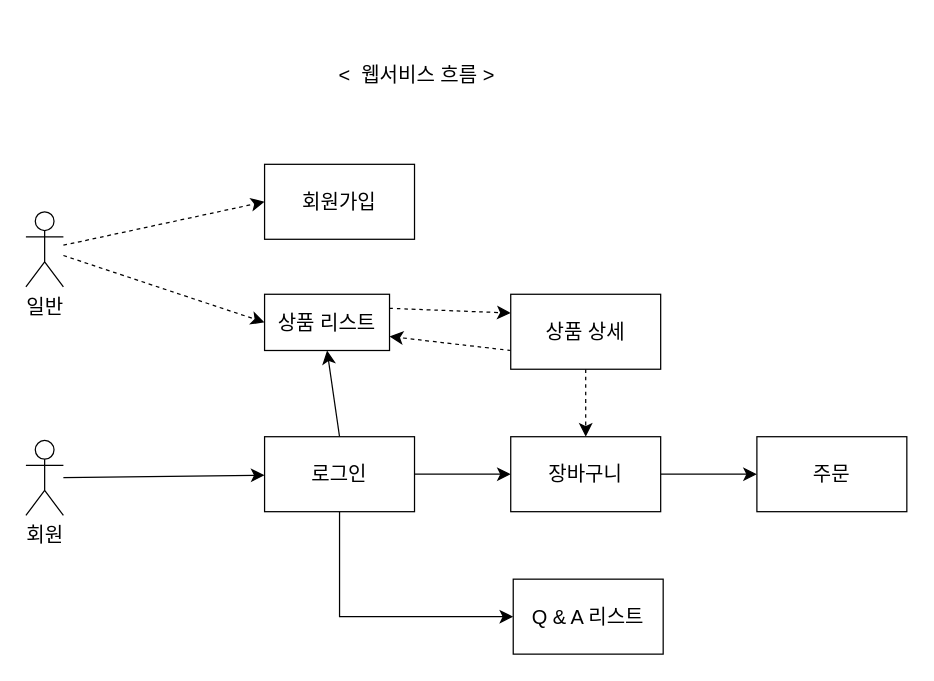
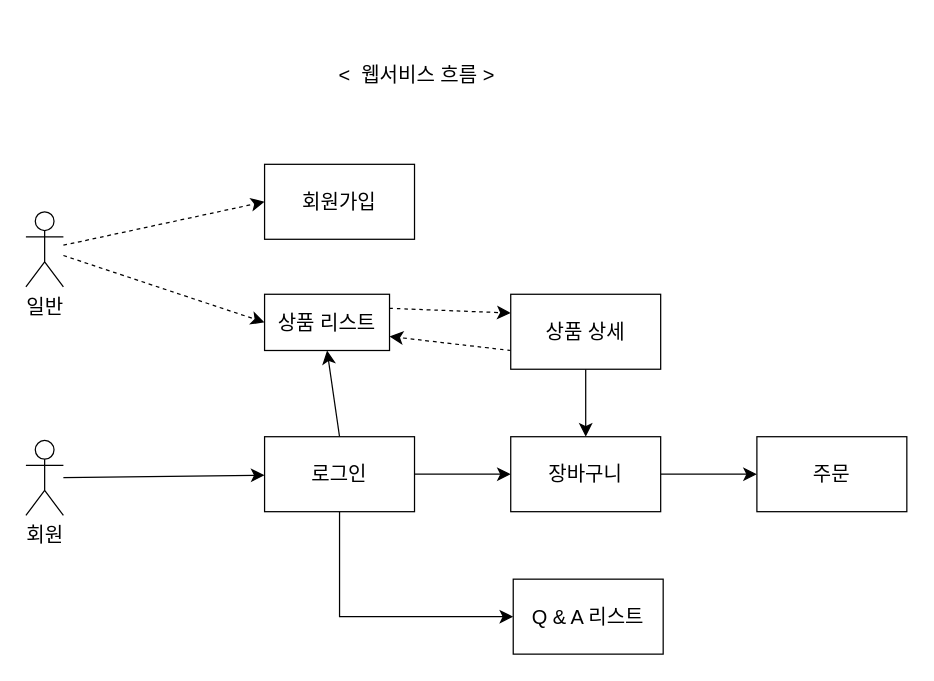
edge "상품 상세" -> "장바구니": style dashed -> solid
